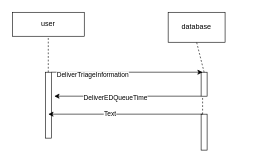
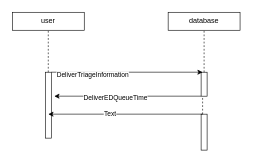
node "user": size 72x24 -> 72x18
node "database": size 57x30 -> 72x18
